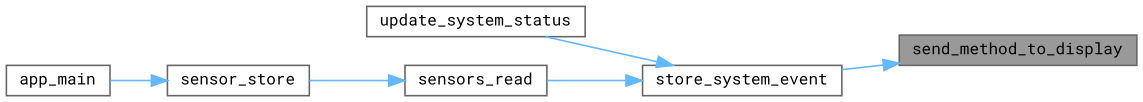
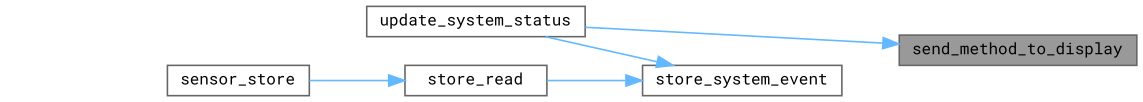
edge "store_system_event" -> "send_method_to_display": now "update_system_status" -> "send_method_to_display"
node "app_main": removed
node "sensors_read": label "sensors_read" -> "store_read"
